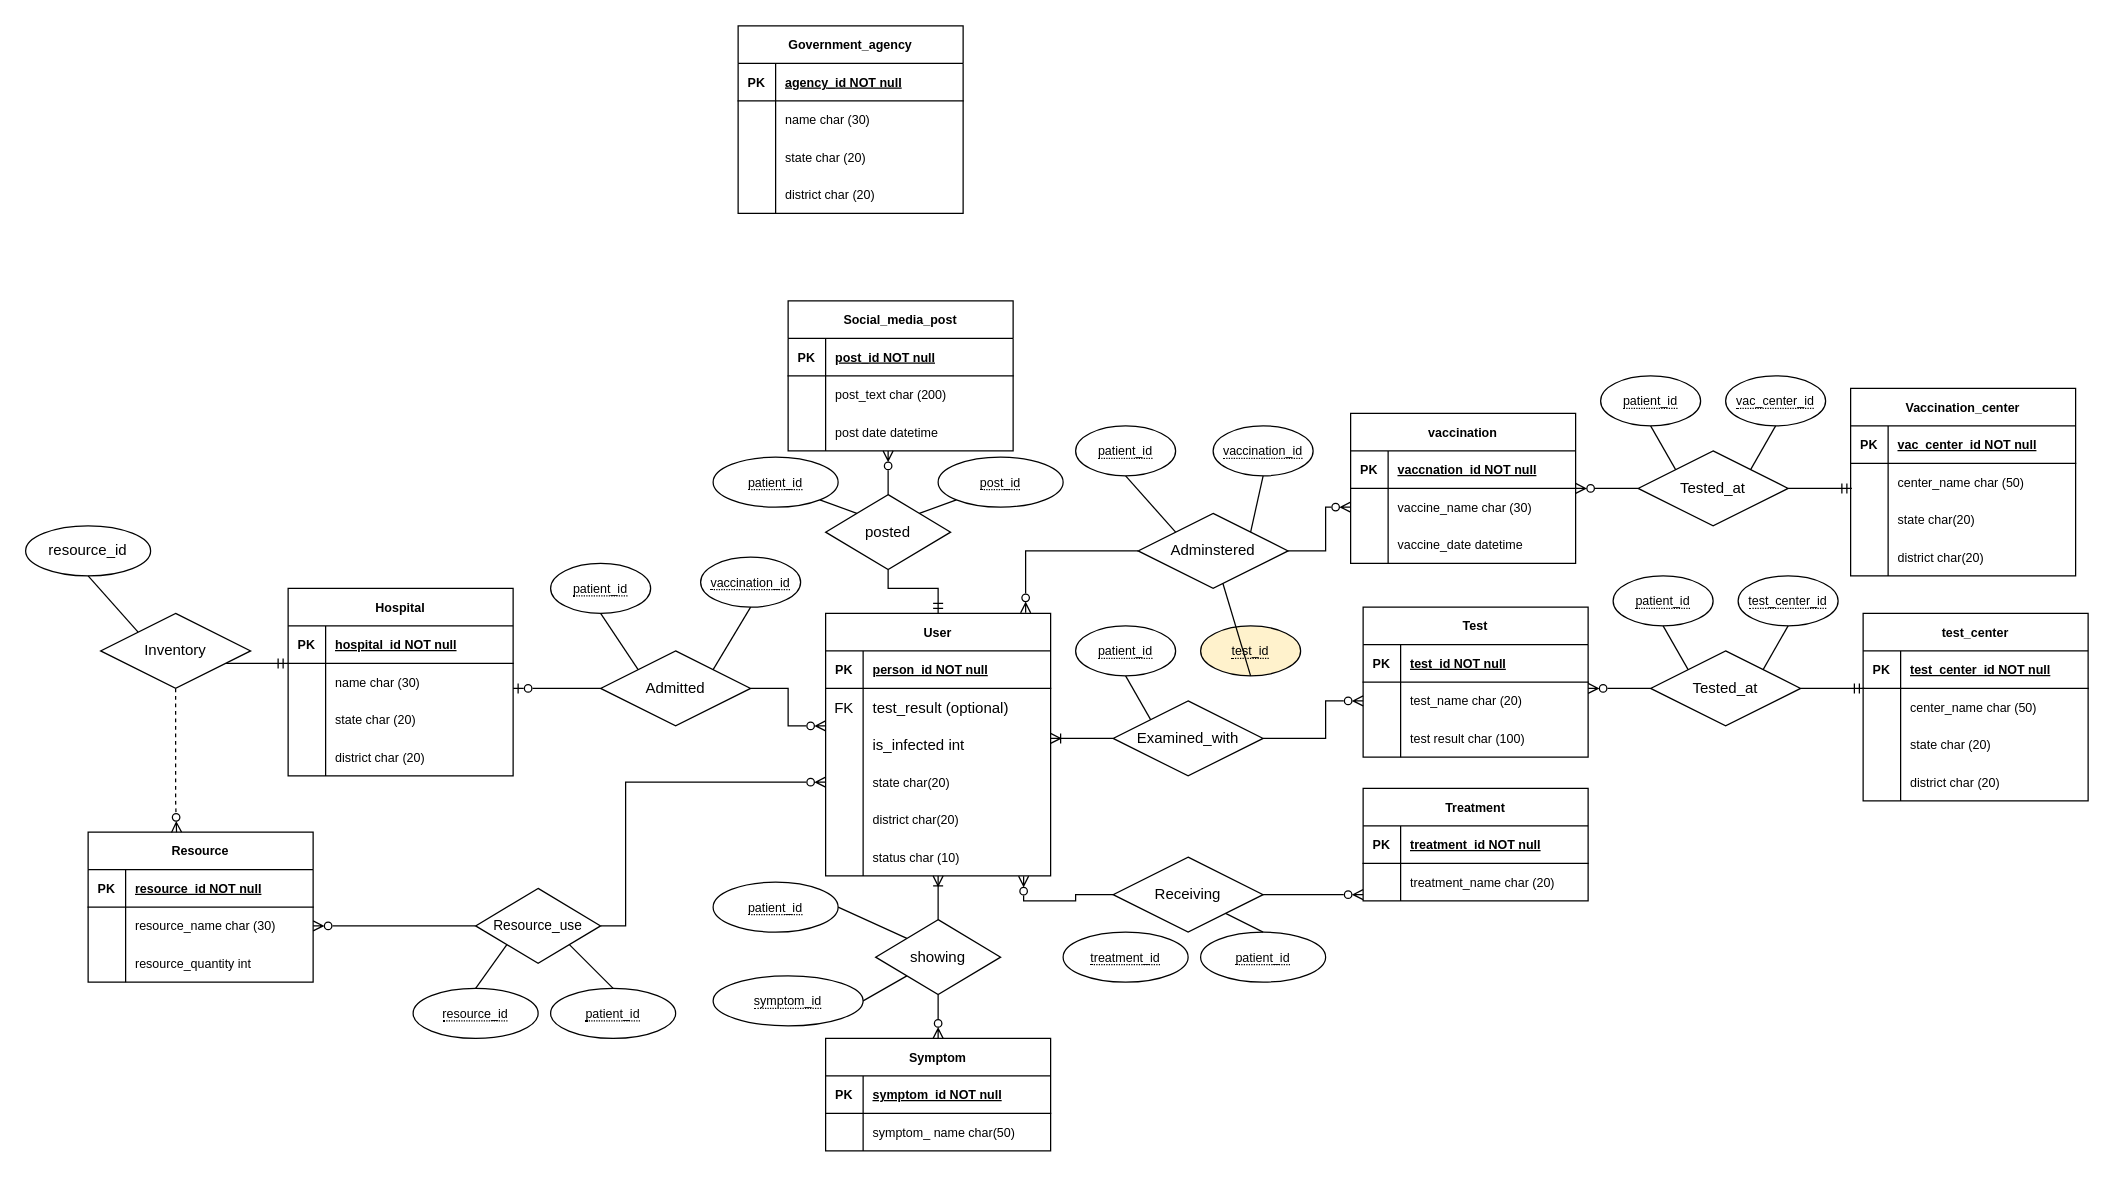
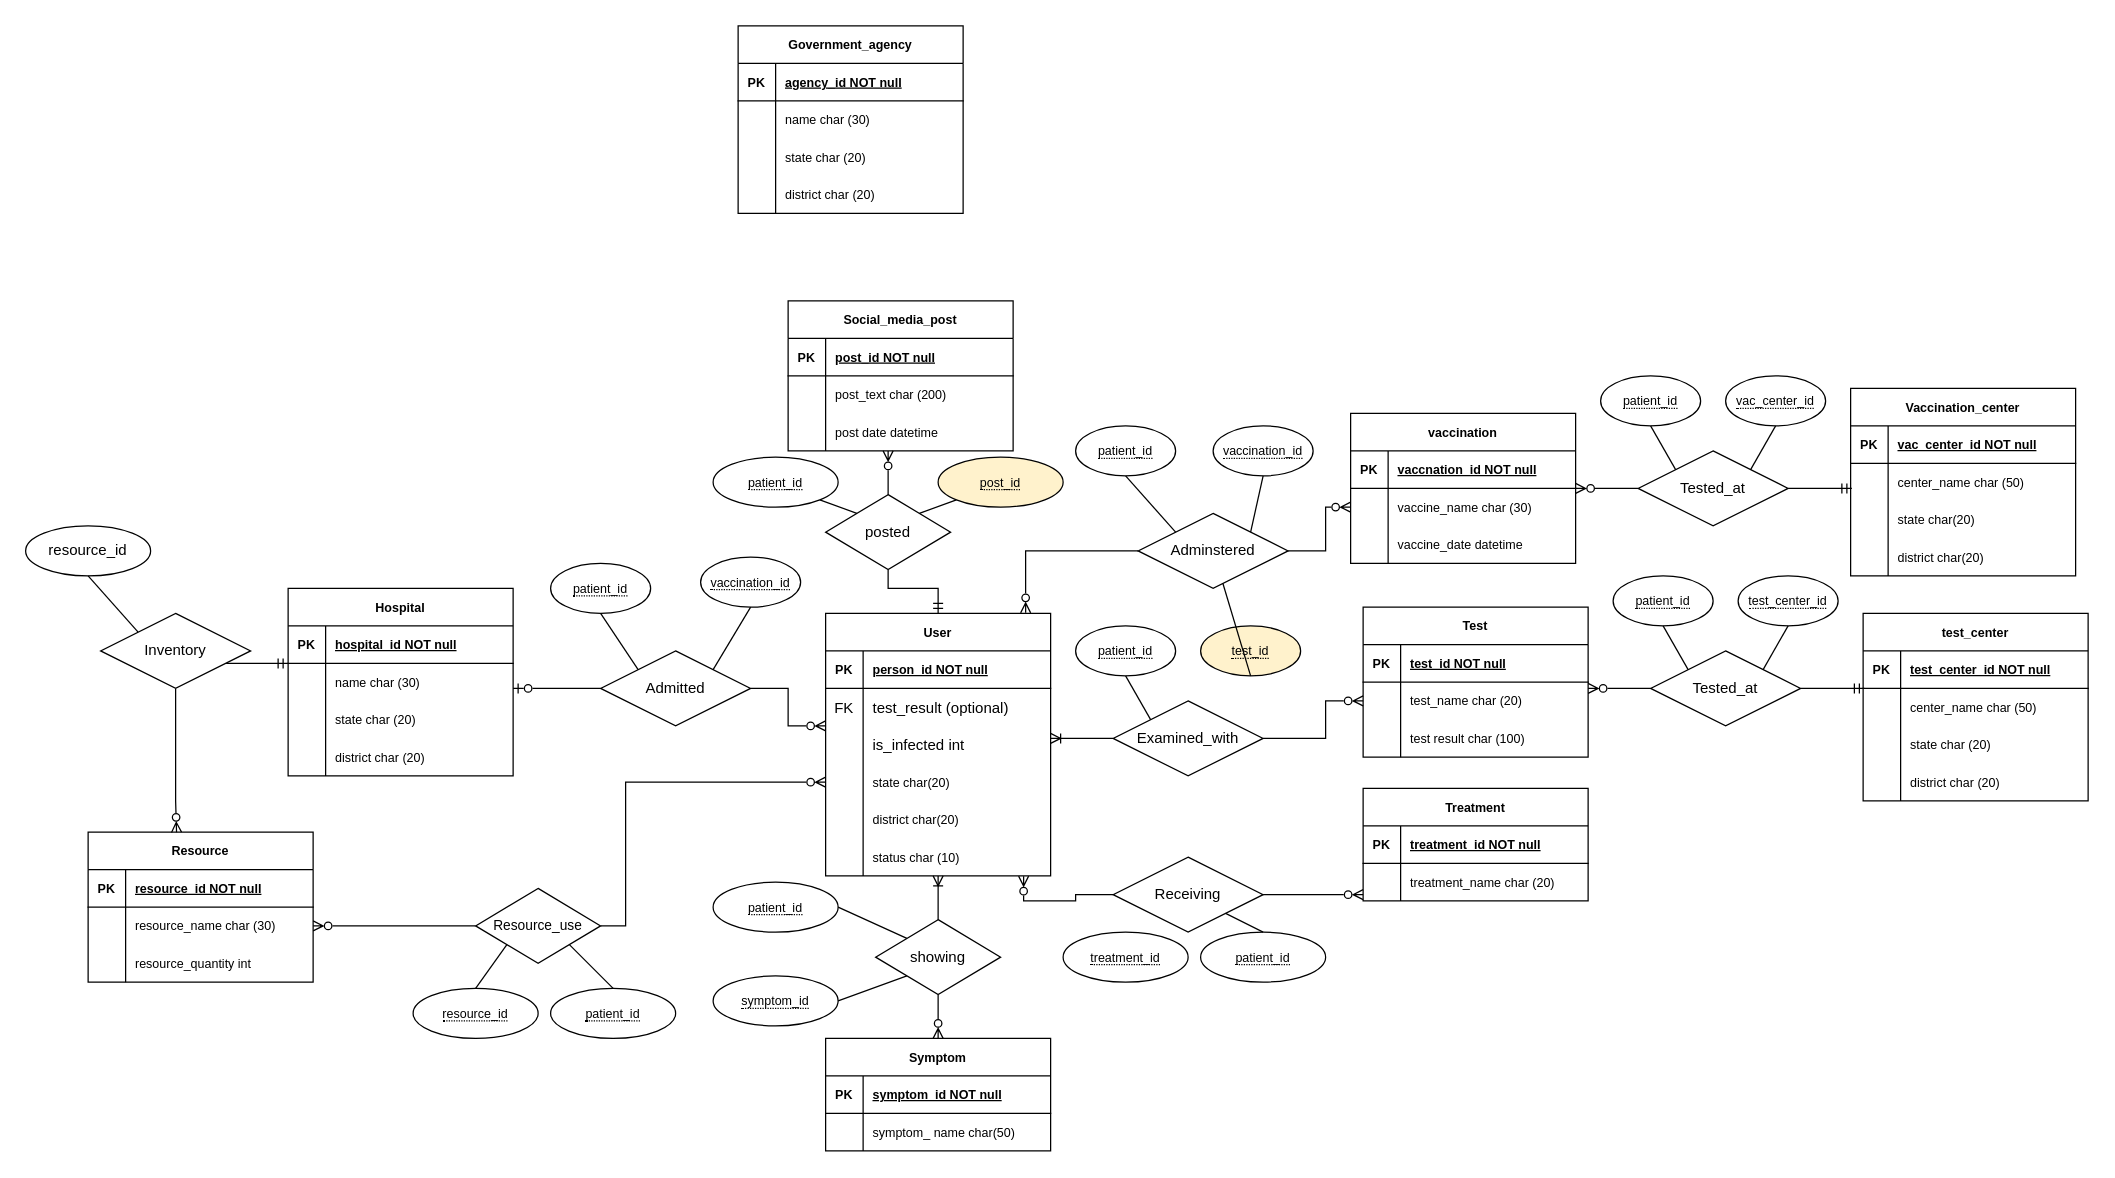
node "post_id": fillcolor #ffffff -> #fff2cc
edge "Inventory" -> "Resource": style dashed -> solid
node "symptom_id": size 150x50 -> 125x50
